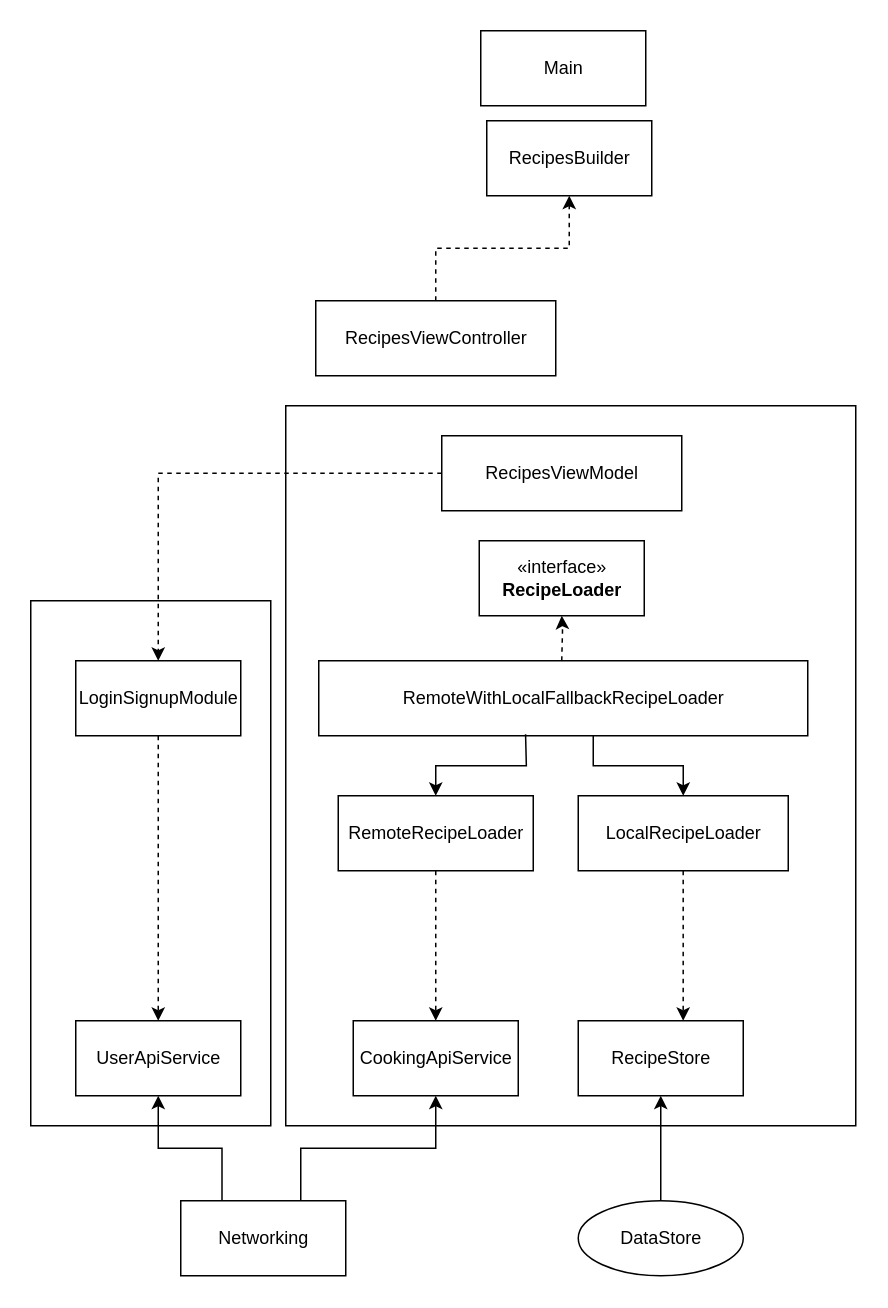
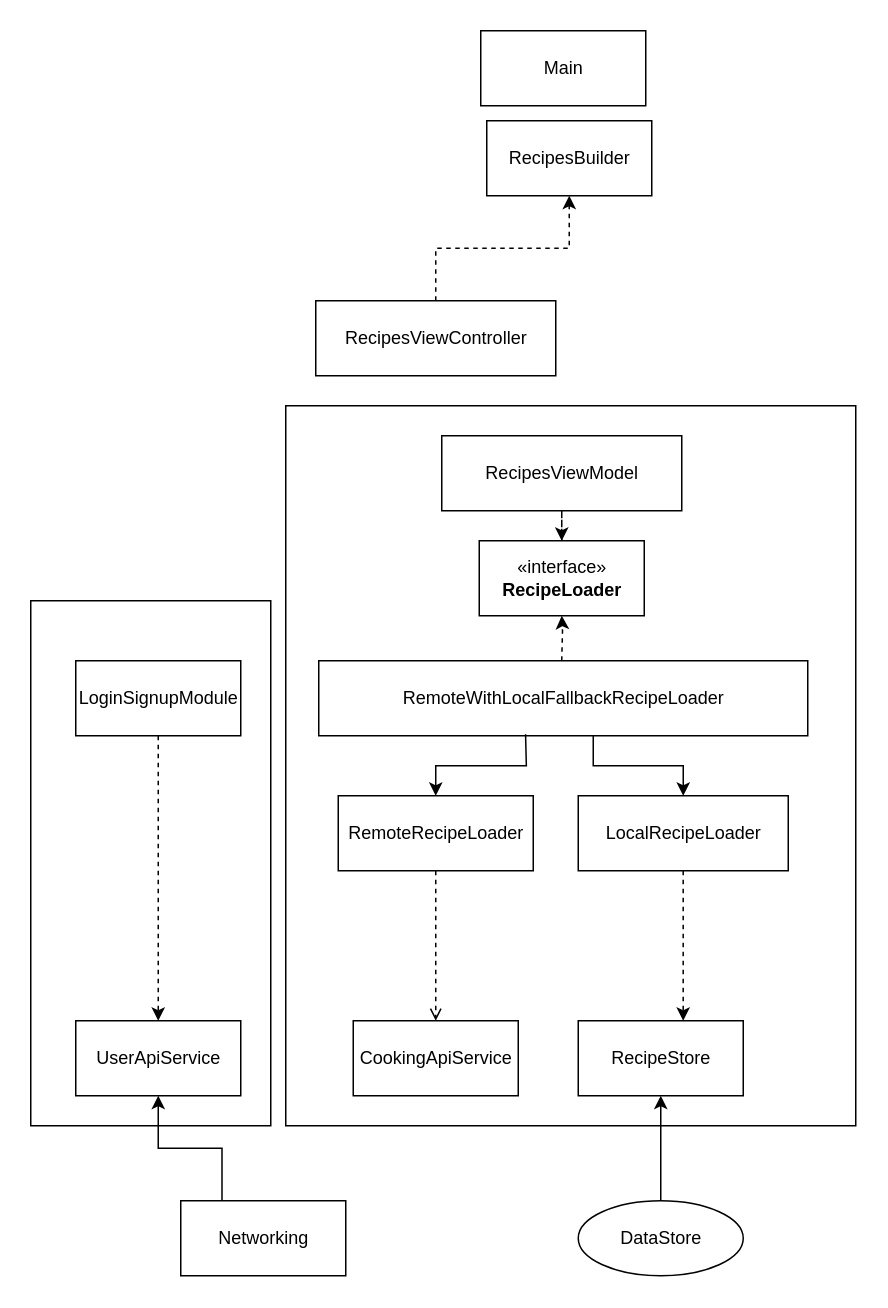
edge "RecipesViewModel" -> "LoginSignupModule": now "RecipesViewModel" -> "«interface» RecipeLoader"
edge "RemoteRecipeLoader" -> "CookingApiService": arrowhead classic -> open
edge "Networking" -> "CookingApiService": removed
